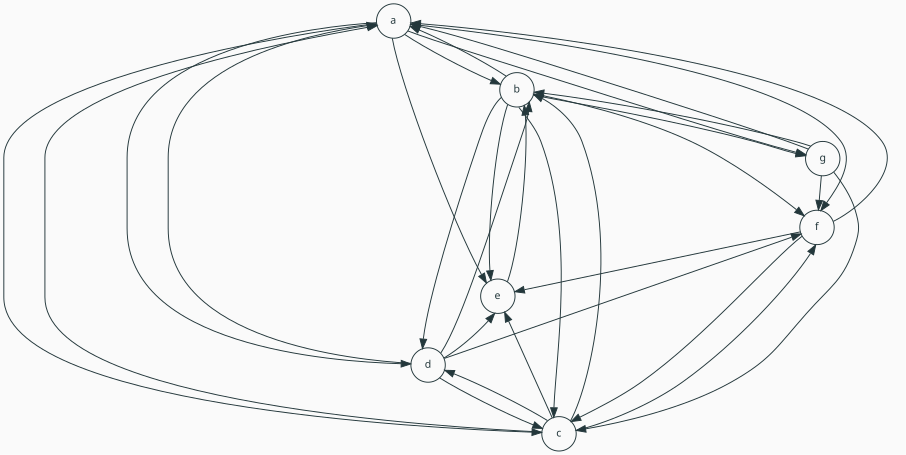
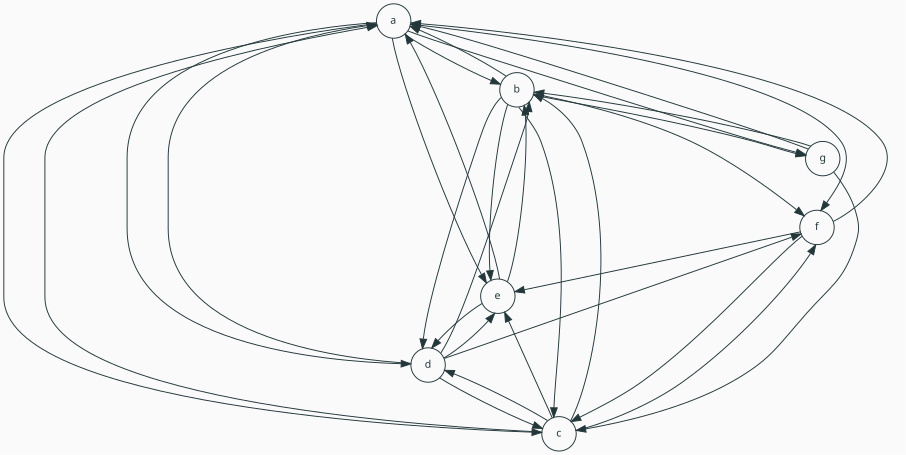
edge "e" -> "a": added
edge "g" -> "f": removed
edge "e" -> "d": added
